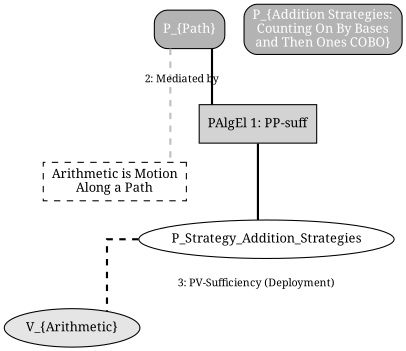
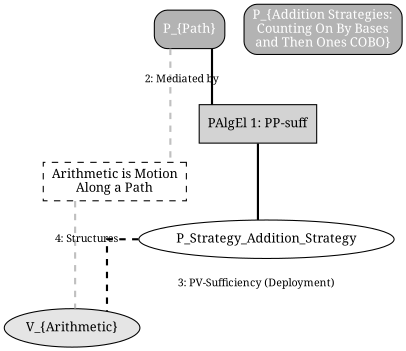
node "P_Strategy_Addition_Strategies": label "P_Strategy_Addition_Strategies" -> "P_Strategy_Addition_Strategy"
edge "Arithmetic is Motion Along a Path" -> "V_{Arithmetic}": added, label "4: Structures"
